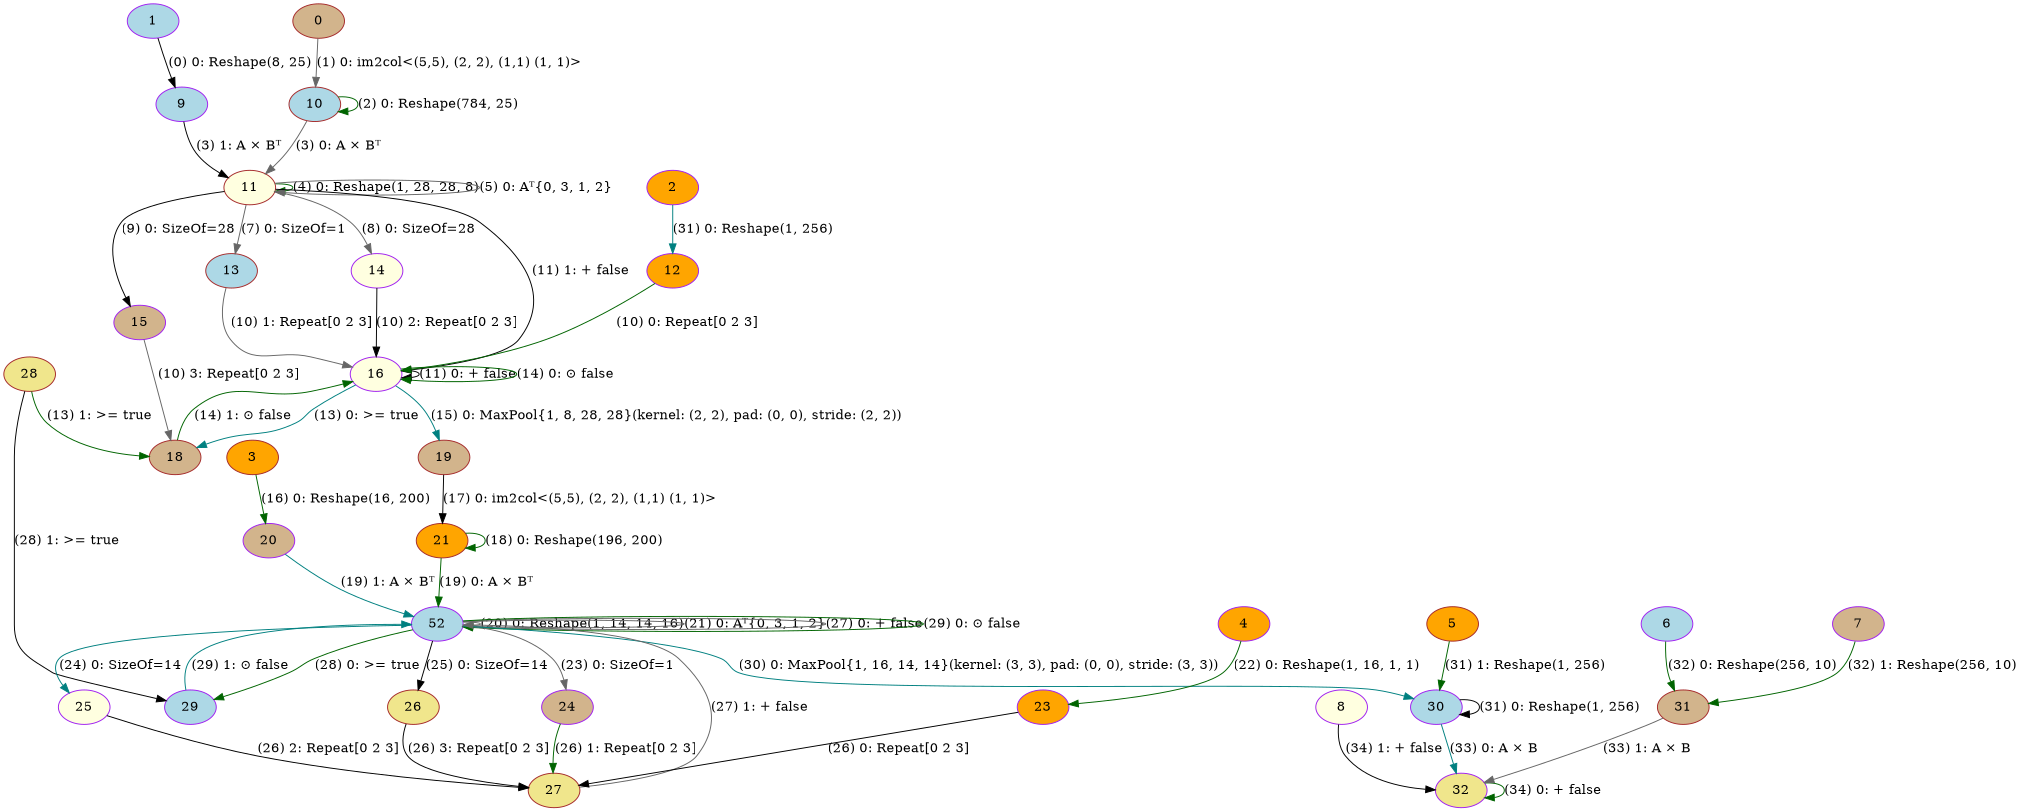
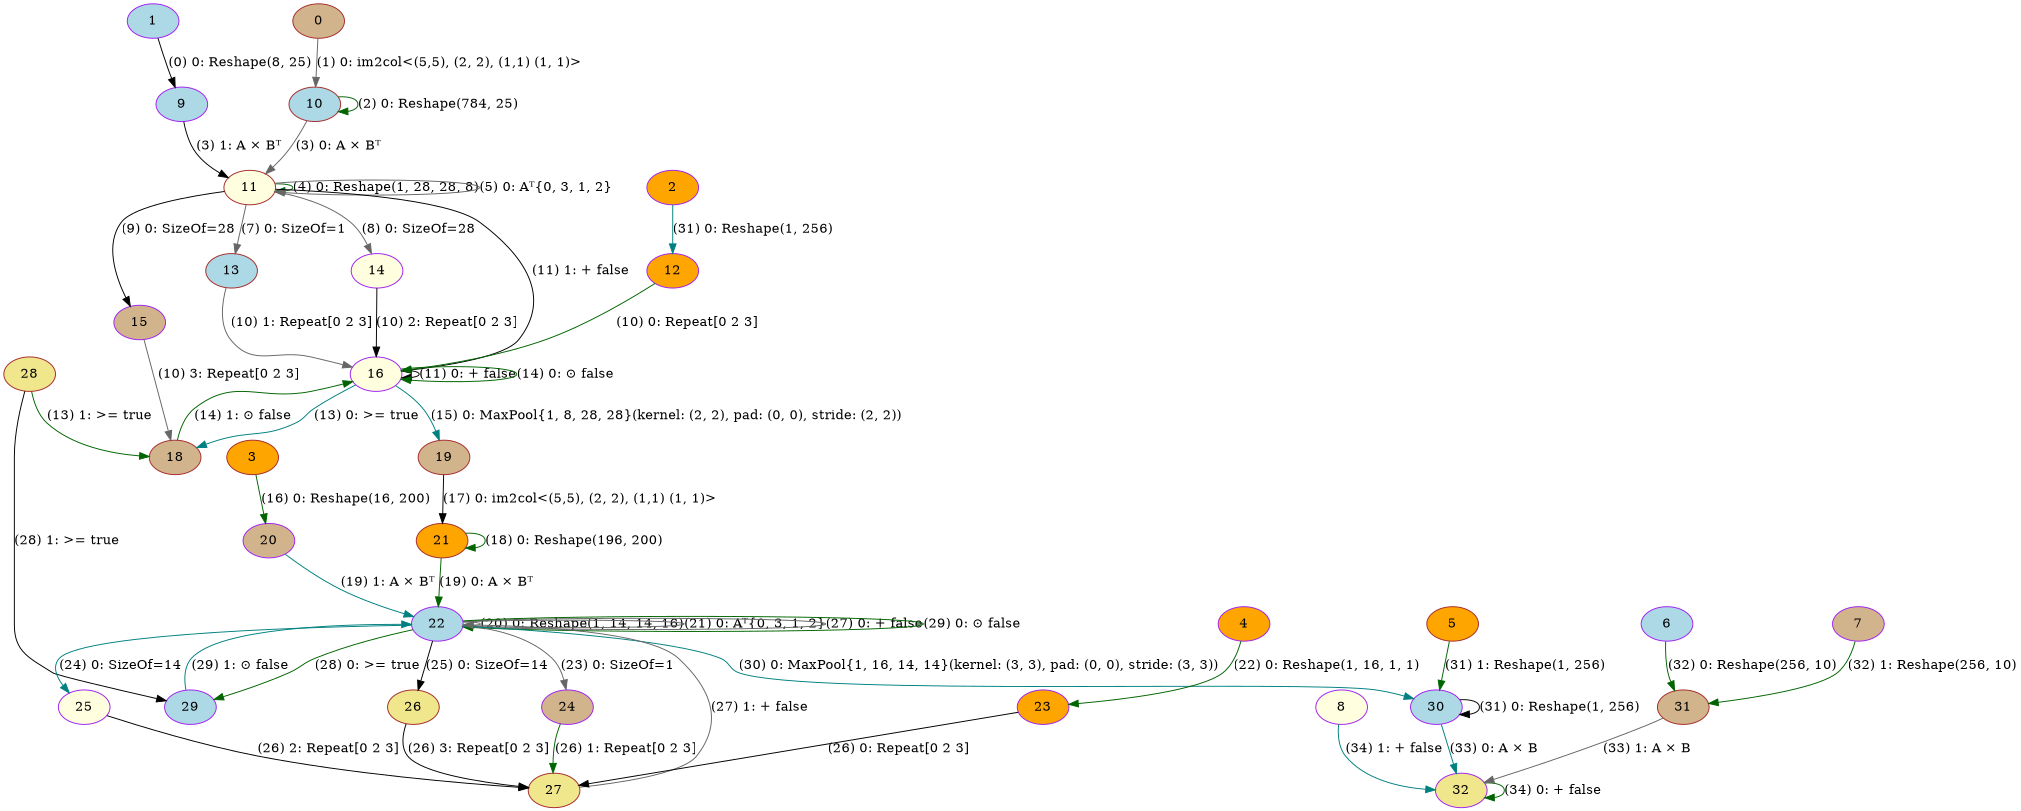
node "52": label "52" -> "22"
edge "8" -> "32": color black -> teal
